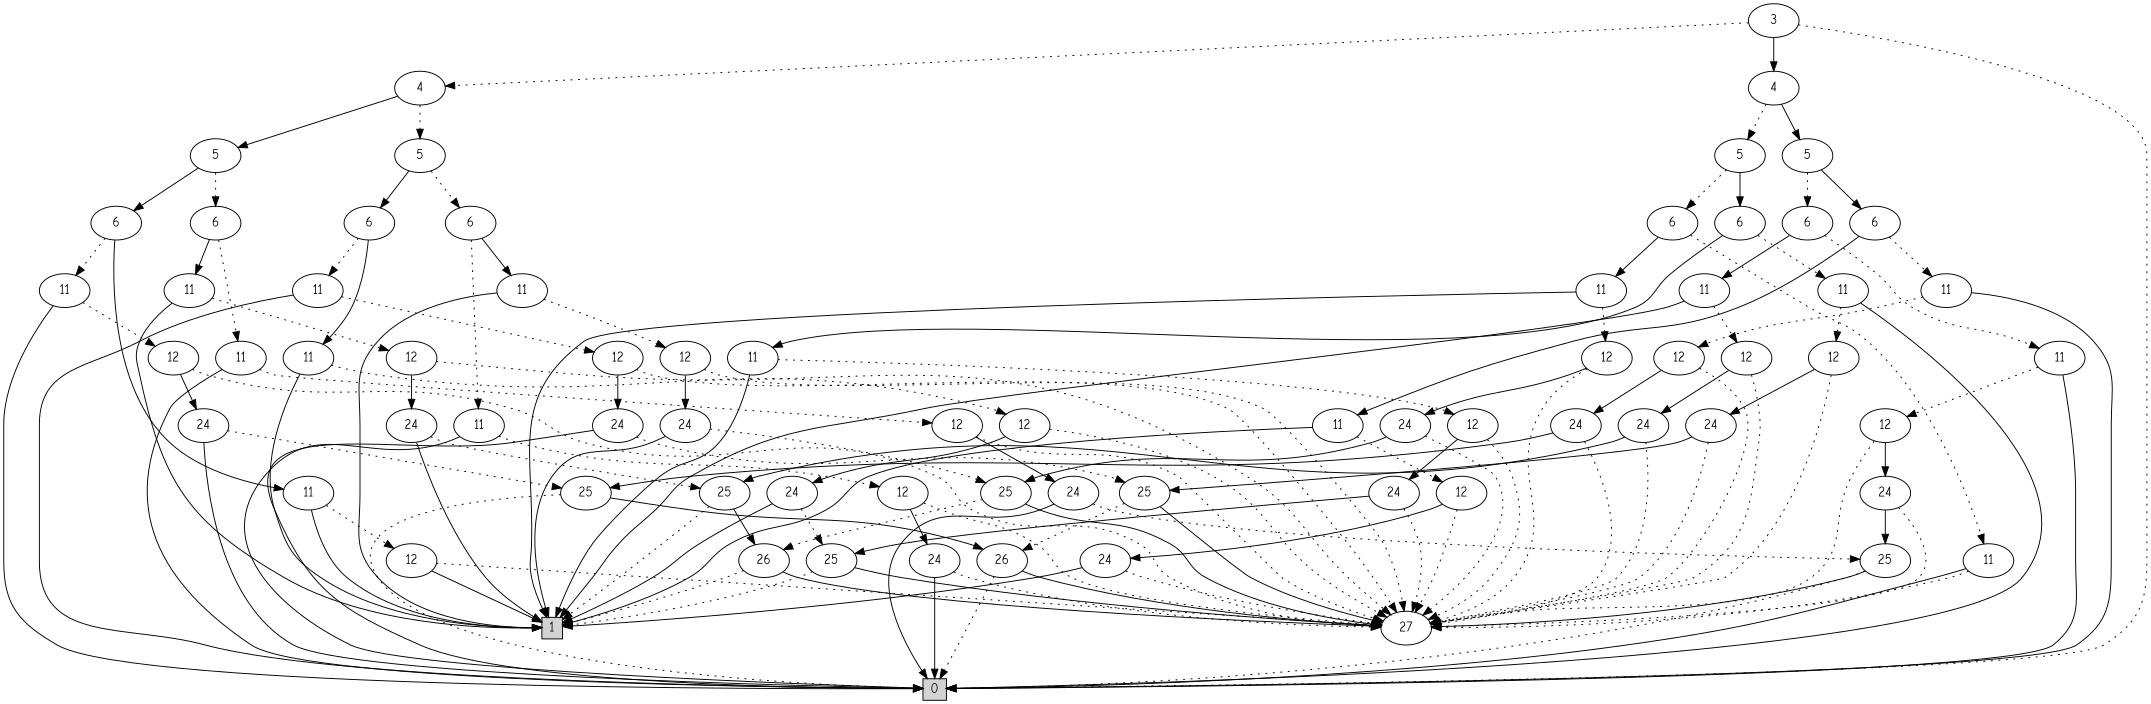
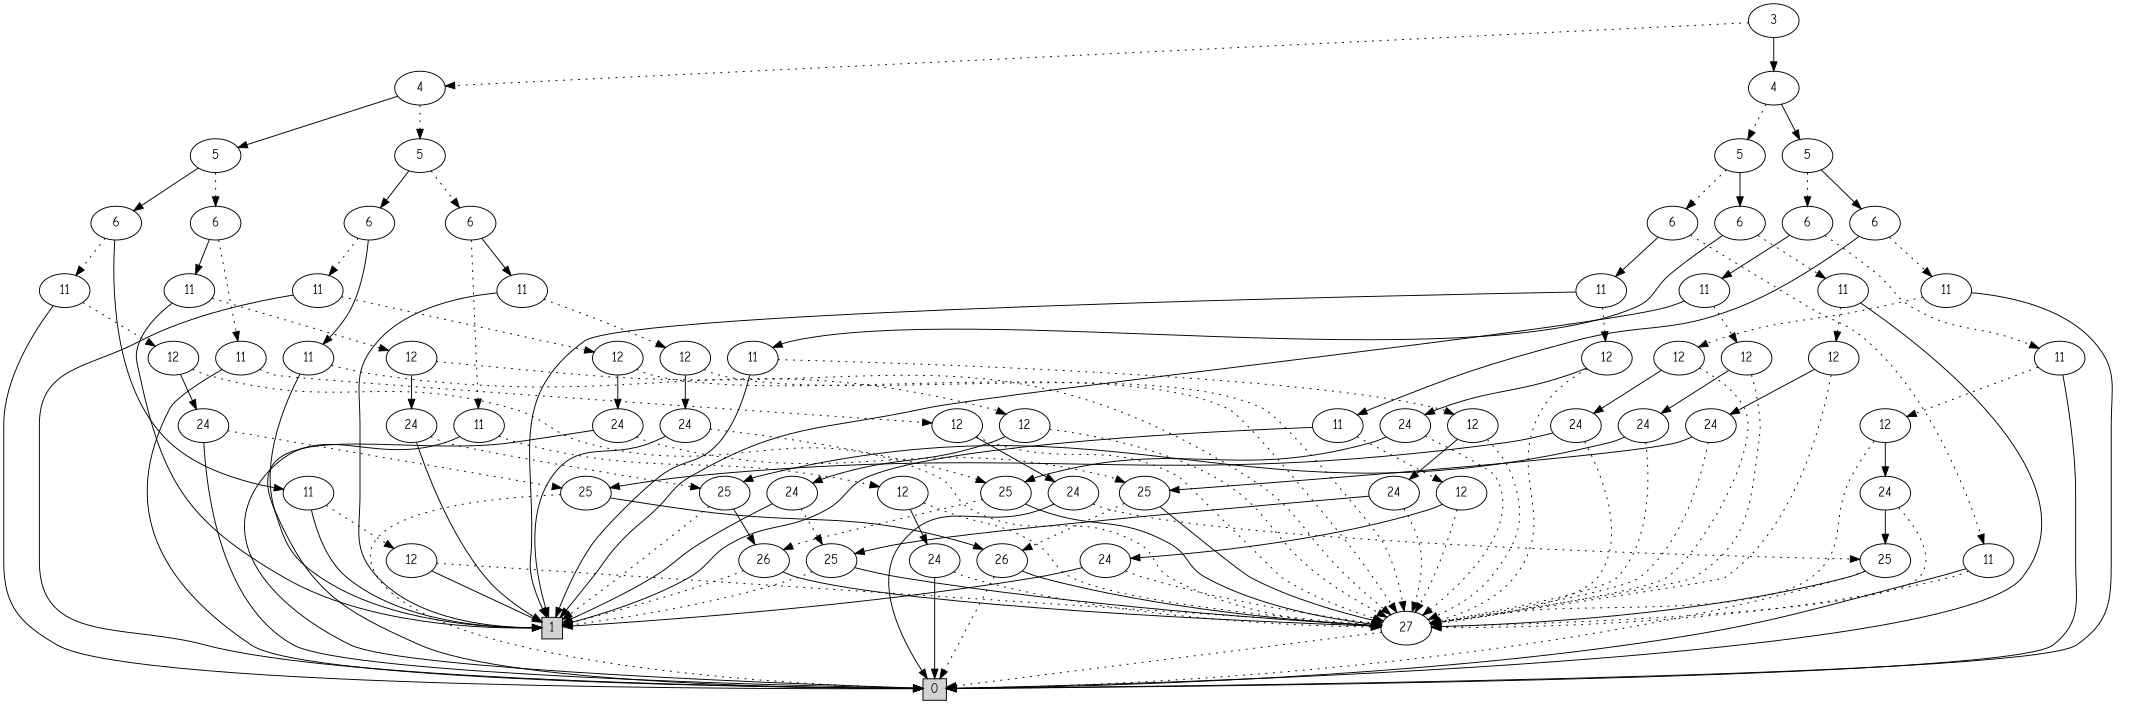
edge "3" -> "0": now "27" -> "0"
